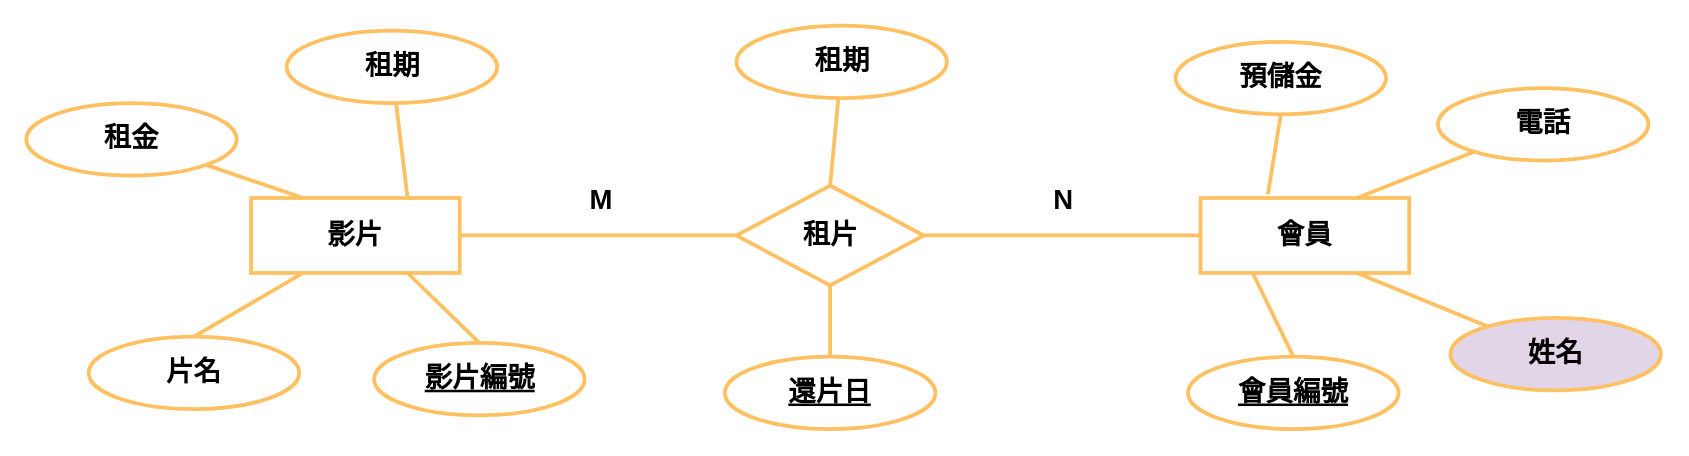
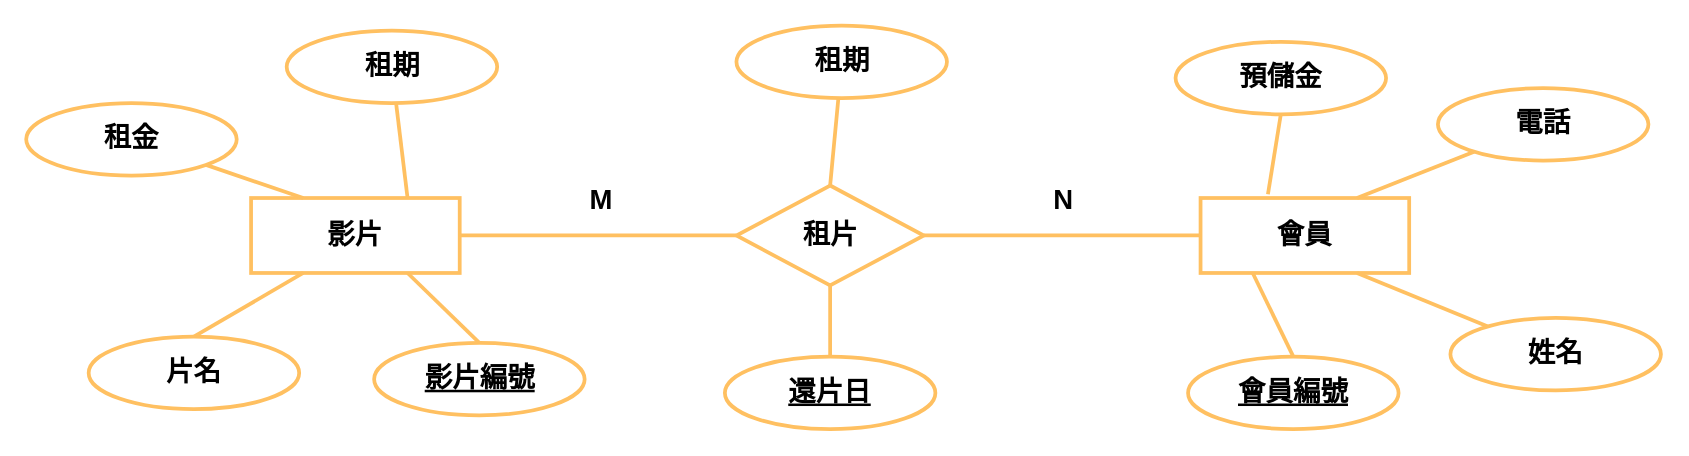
node "姓名": fillcolor #e1d5e7 -> #ffffff
